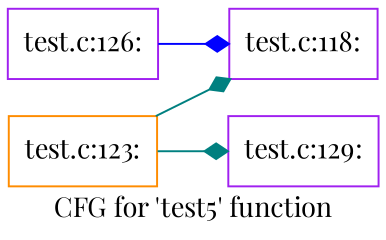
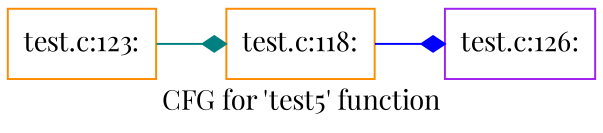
edge "test.c:126:" -> "test.c:118:": reversed
node "test.c:118:": color purple -> darkorange
node "test.c:129:": removed
